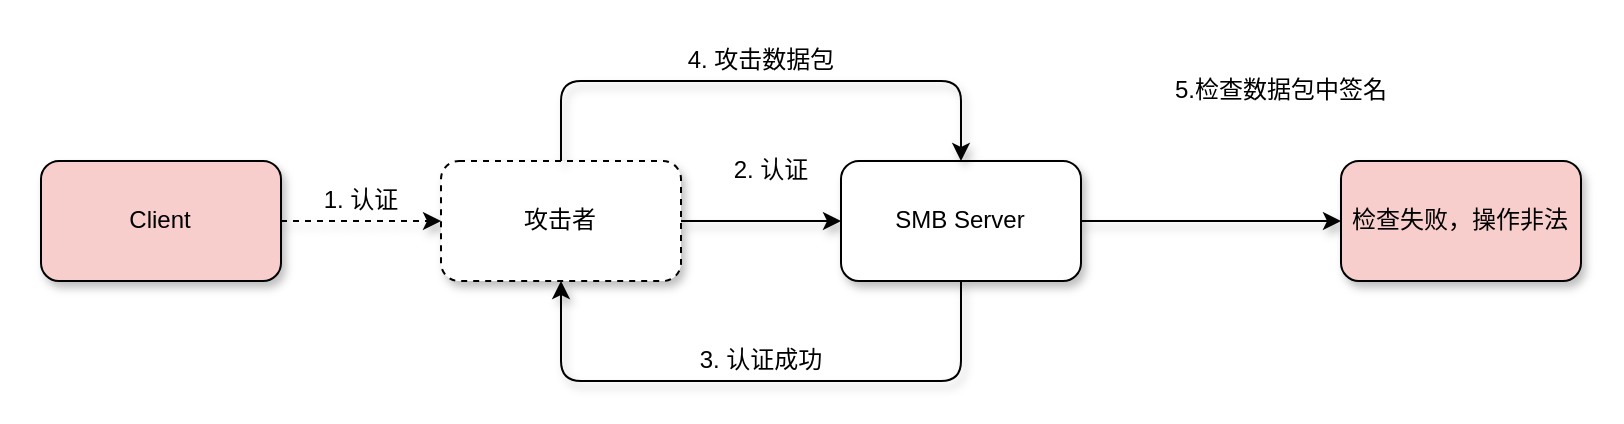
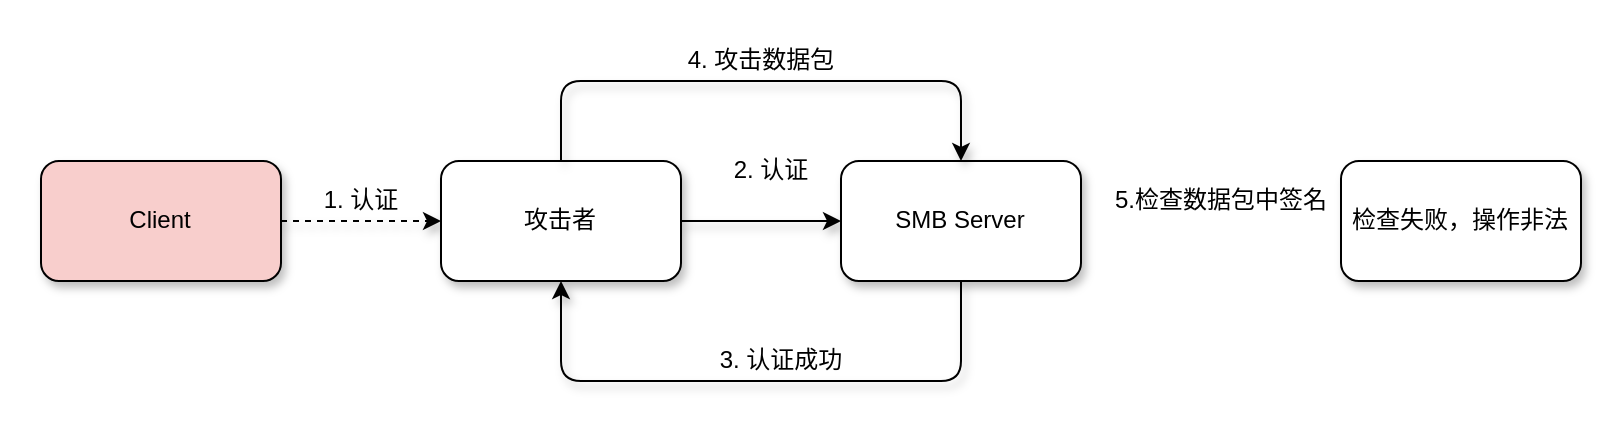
node "5.检查数据包中签名": moved (1281, 91) -> (1221, 201)
node "攻击者": style dashed -> solid
edge "SMB Server" -> "检查失败，操作非法": removed
node "检查失败，操作非法": fillcolor #f8cecc -> #ffffff
node "3. 认证成功": moved (761, 361) -> (781, 361)
